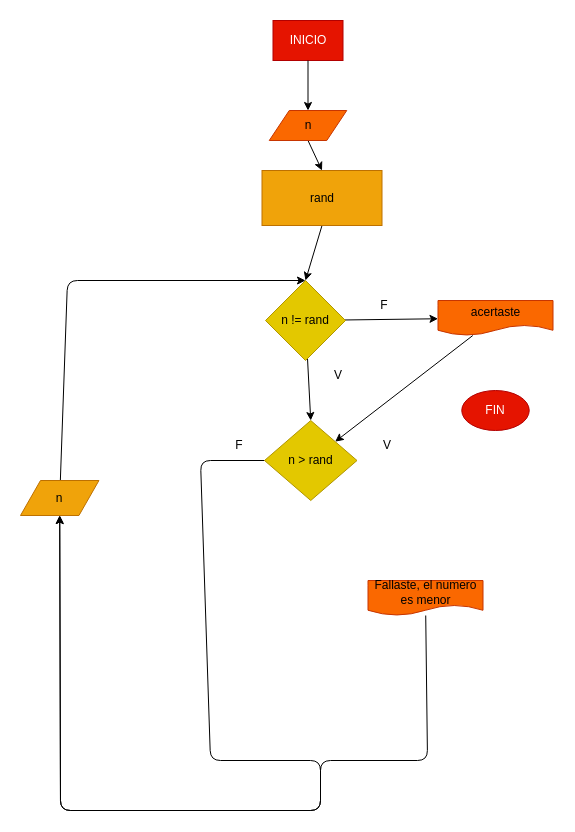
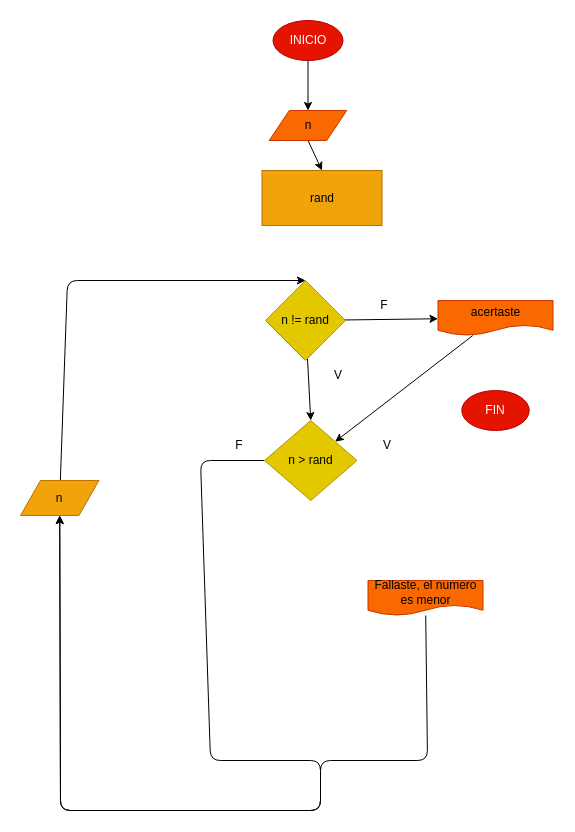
node "INICIO": shape rectangle -> ellipse
edge "rand" -> "n != rand": removed
